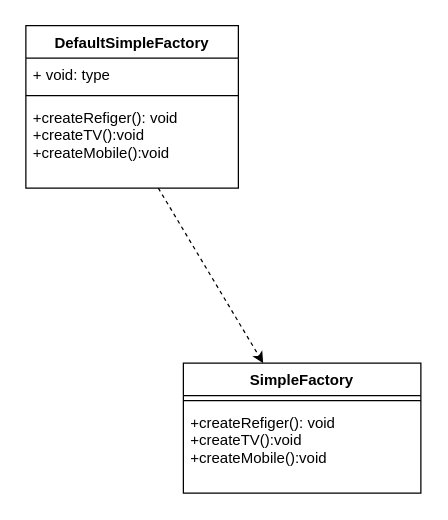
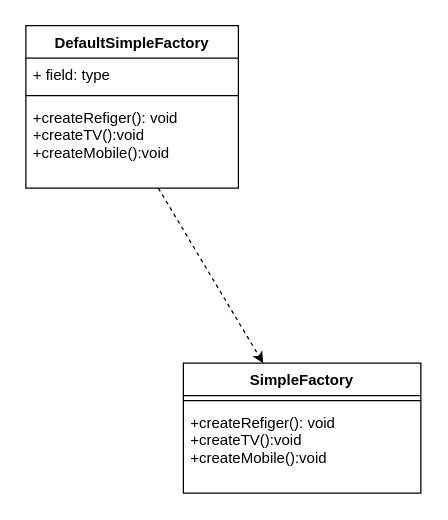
node "+ void: type": label "+ void: type" -> "+ field: type"
